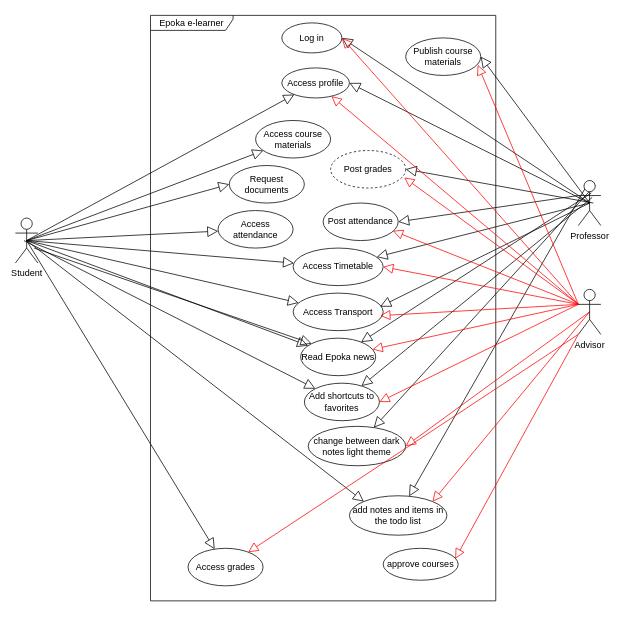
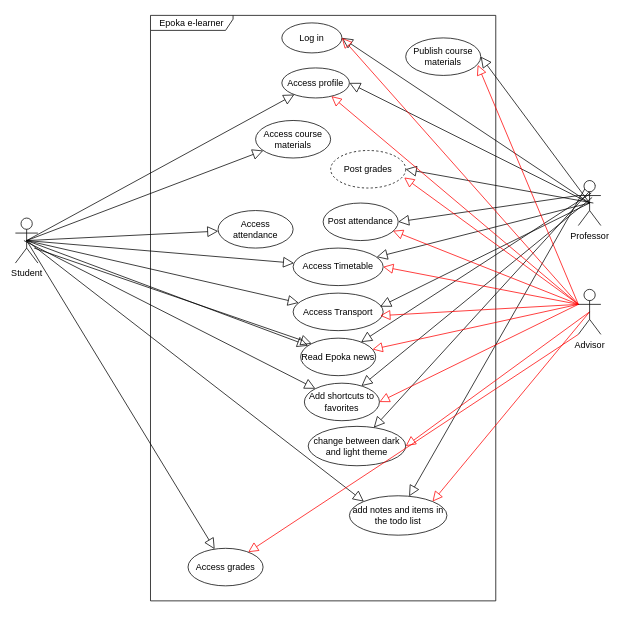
node "Request documents": removed
edge "Student" -> "Request documents": removed
edge "Advisor" -> "approve courses": removed
node "change between dark notes light theme": label "change between dark notes light theme" -> "change between dark and light theme"
node "approve courses": removed
